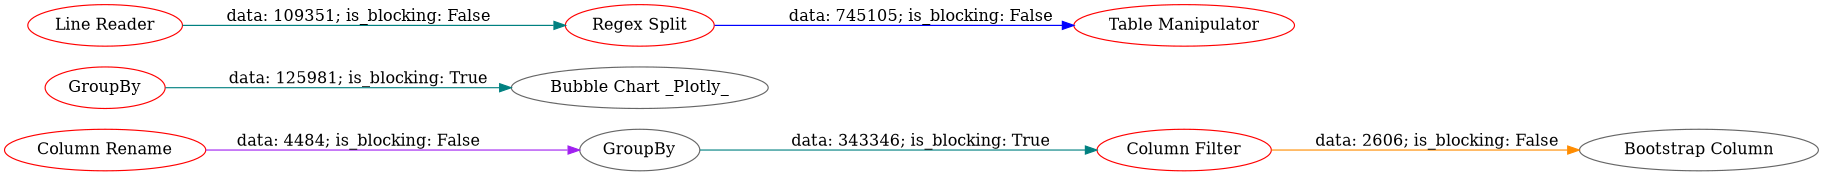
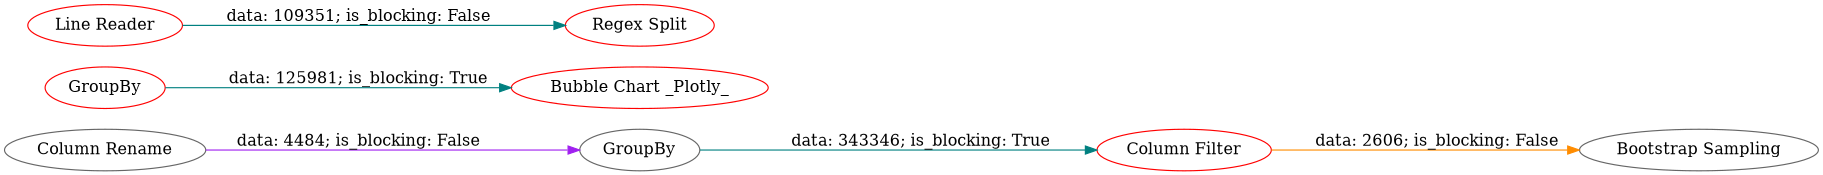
node "Table Manipulator": removed
node "Bubble Chart _Plotly_": color gray40 -> red
node "Column Rename": color red -> gray40
node "Bootstrap Column": label "Bootstrap Column" -> "Bootstrap Sampling"
